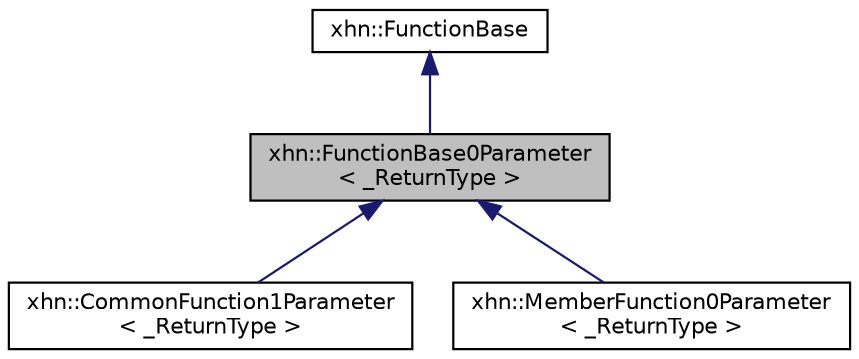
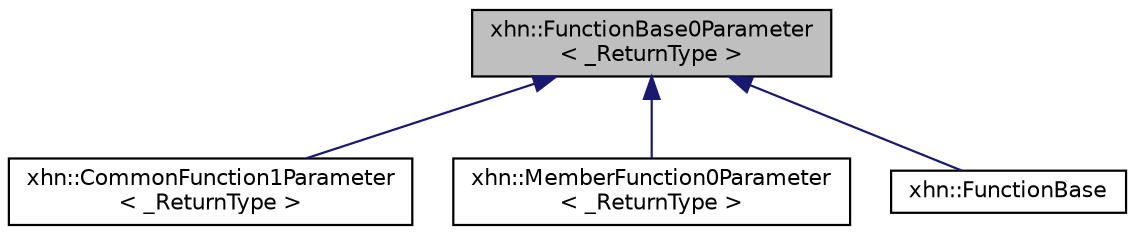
edge "xhn::FunctionBase0Parameter < _ReturnType >" -> "xhn::FunctionBase": reversed
